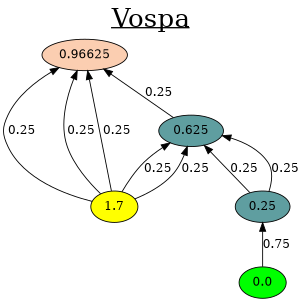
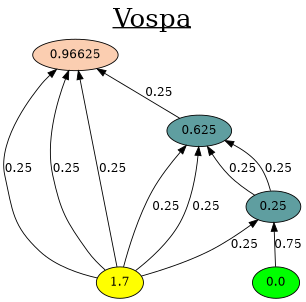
edge "1.7" -> "0.25": added, label "0.25"
